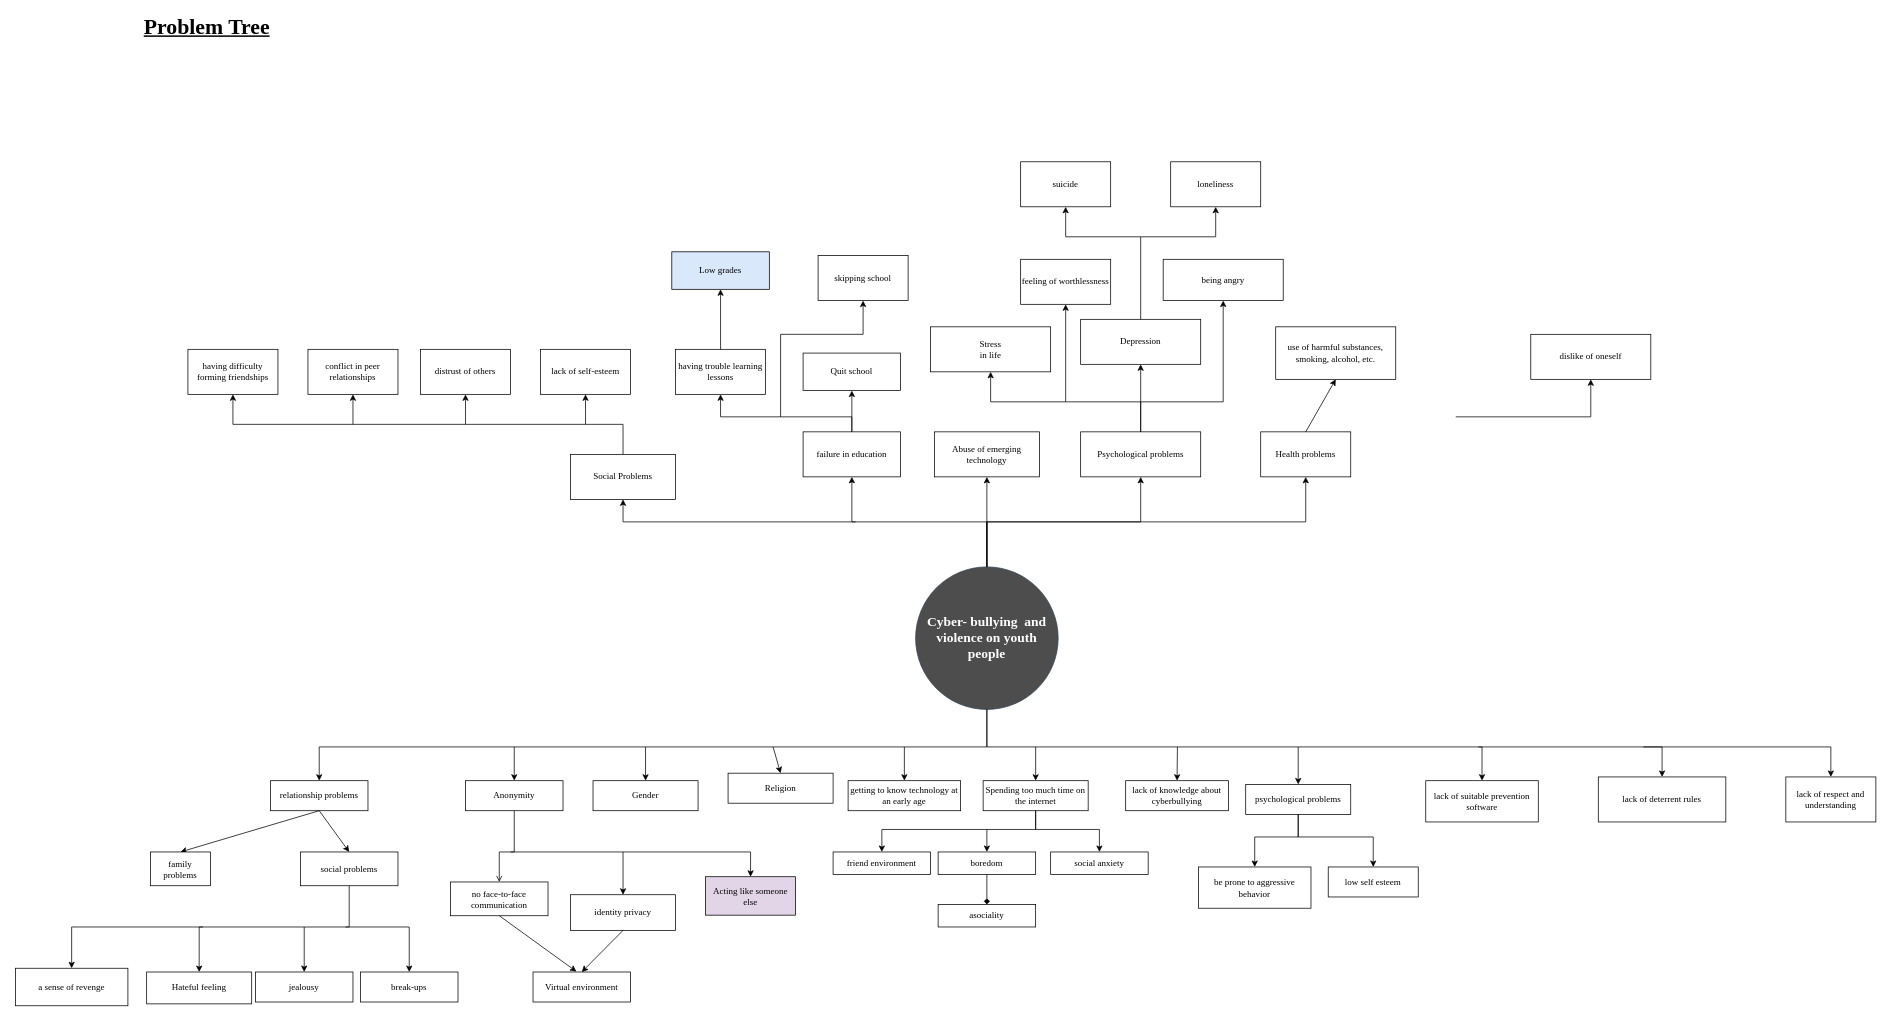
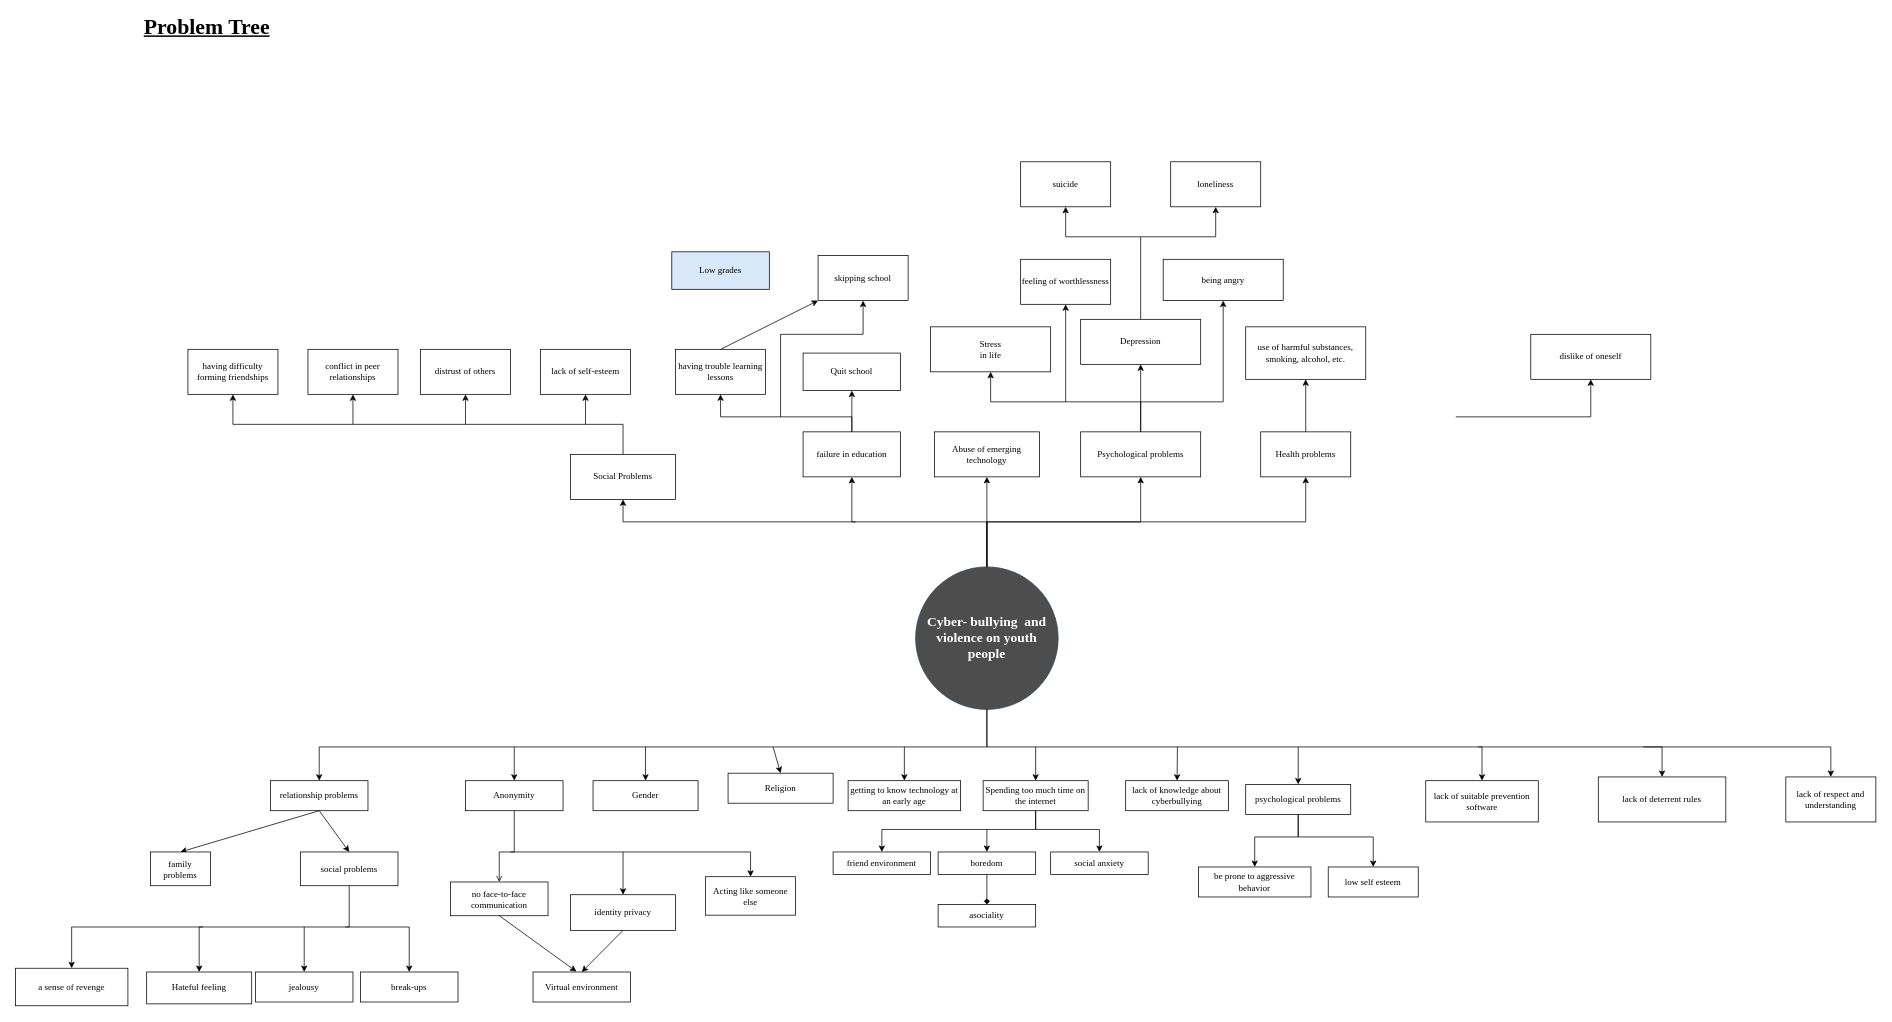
edge "having trouble learning lessons" -> "Low grades": now "having trouble learning lessons" -> "skipping school"
node "use of harmful substances, smoking, alcohol, etc.": moved (1335, 353) -> (1305, 353)
node "be prone to aggressive behavior": size 113x41 -> 113x30
node "Acting like someone else": fillcolor #e1d5e7 -> #ffffff
